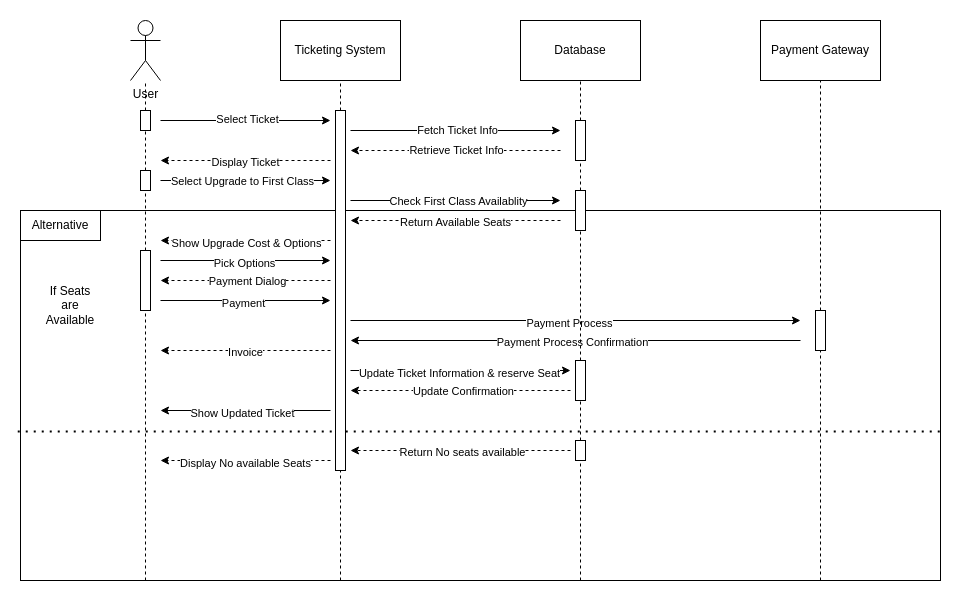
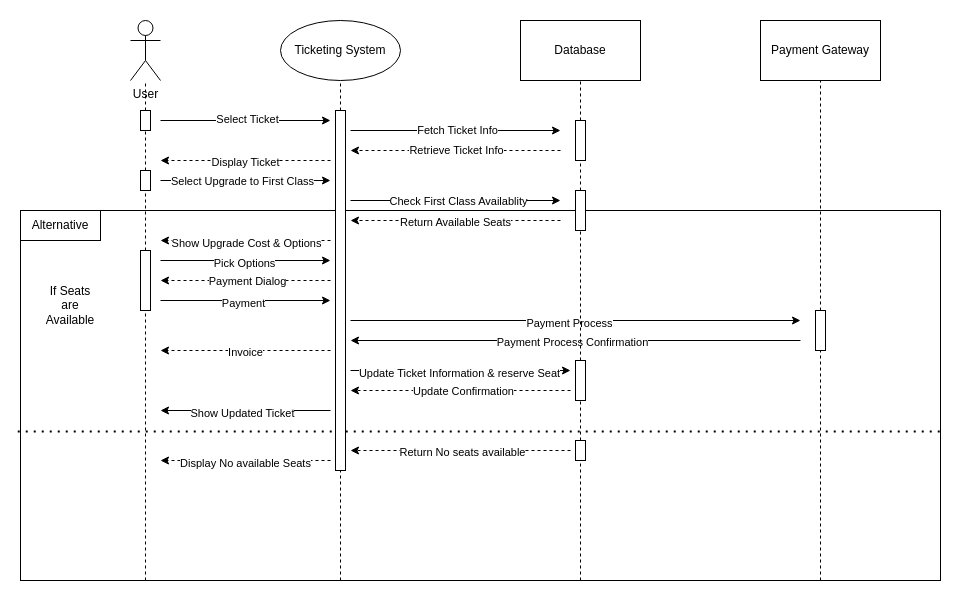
node "Ticketing System": shape rectangle -> ellipse
